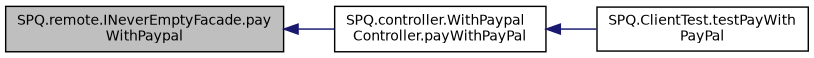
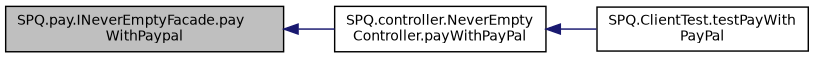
node "SPQ.remote.INeverEmptyFacade.pay WithPaypal": label "SPQ.remote.INeverEmptyFacade.pay WithPaypal" -> "SPQ.pay.INeverEmptyFacade.pay WithPaypal"
node "SPQ.controller.WithPaypal Controller.payWithPayPal": label "SPQ.controller.WithPaypal Controller.payWithPayPal" -> "SPQ.controller.NeverEmpty Controller.payWithPayPal"
